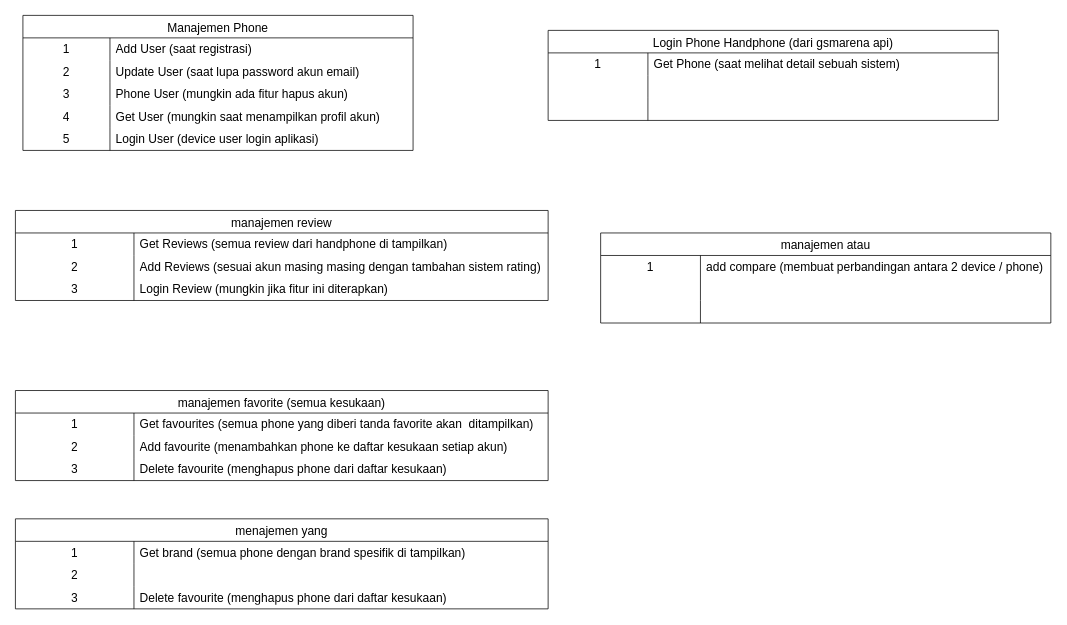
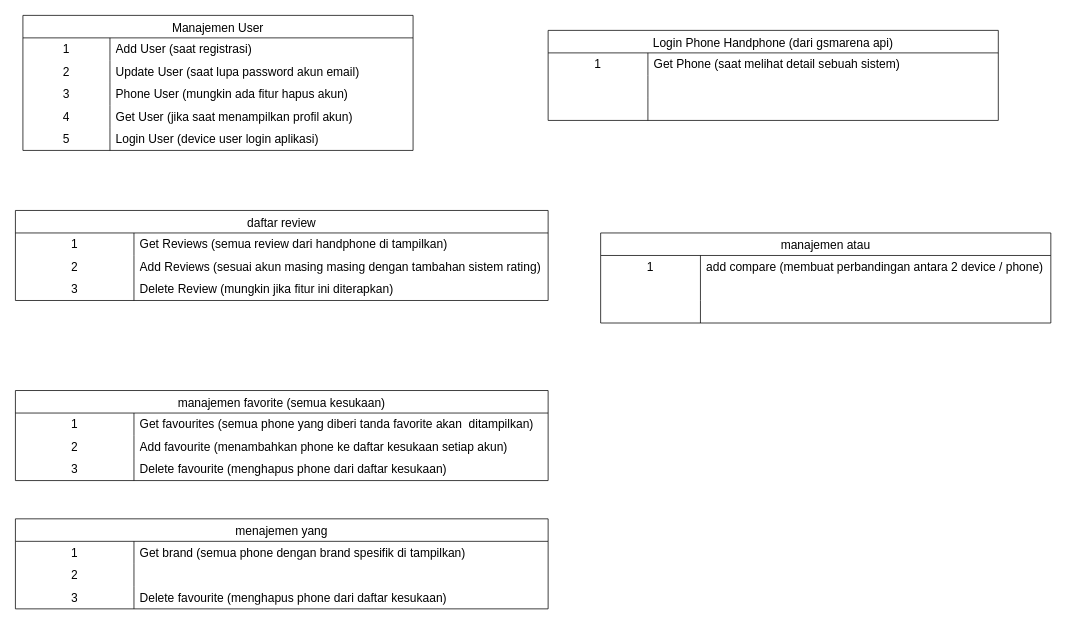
node "Manajemen Phone": label "Manajemen Phone" -> "Manajemen User"
node "Get User (mungkin saat menampilkan profil akun)": label "Get User (mungkin saat menampilkan profil akun)" -> "Get User (jika saat menampilkan profil akun)"
node "manajemen review": label "manajemen review" -> "daftar review"
node "Login Review (mungkin jika fitur ini diterapkan)": label "Login Review (mungkin jika fitur ini diterapkan)" -> "Delete Review (mungkin jika fitur ini diterapkan)"
